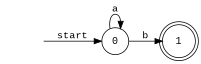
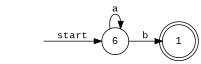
node "0": label "0" -> "6"
